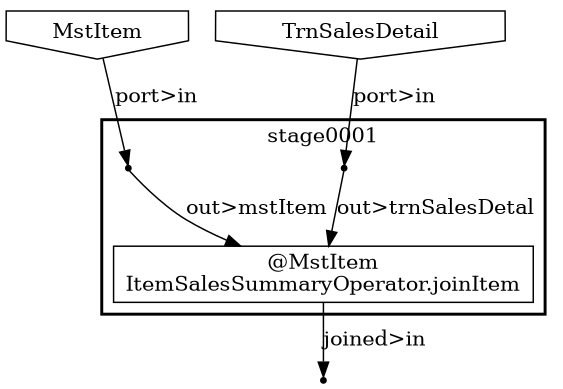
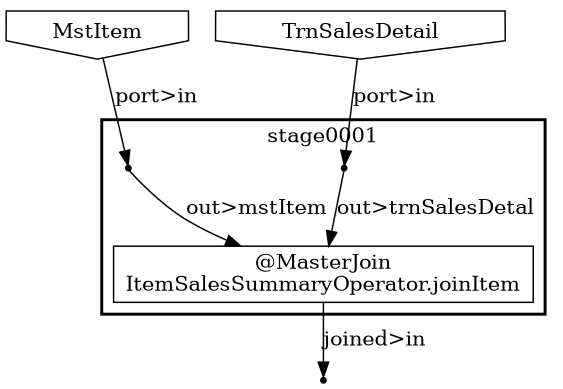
node "@MstItem ItemSalesSummaryOperator.joinItem": label "@MstItem ItemSalesSummaryOperator.joinItem" -> "@MasterJoin ItemSalesSummaryOperator.joinItem"
